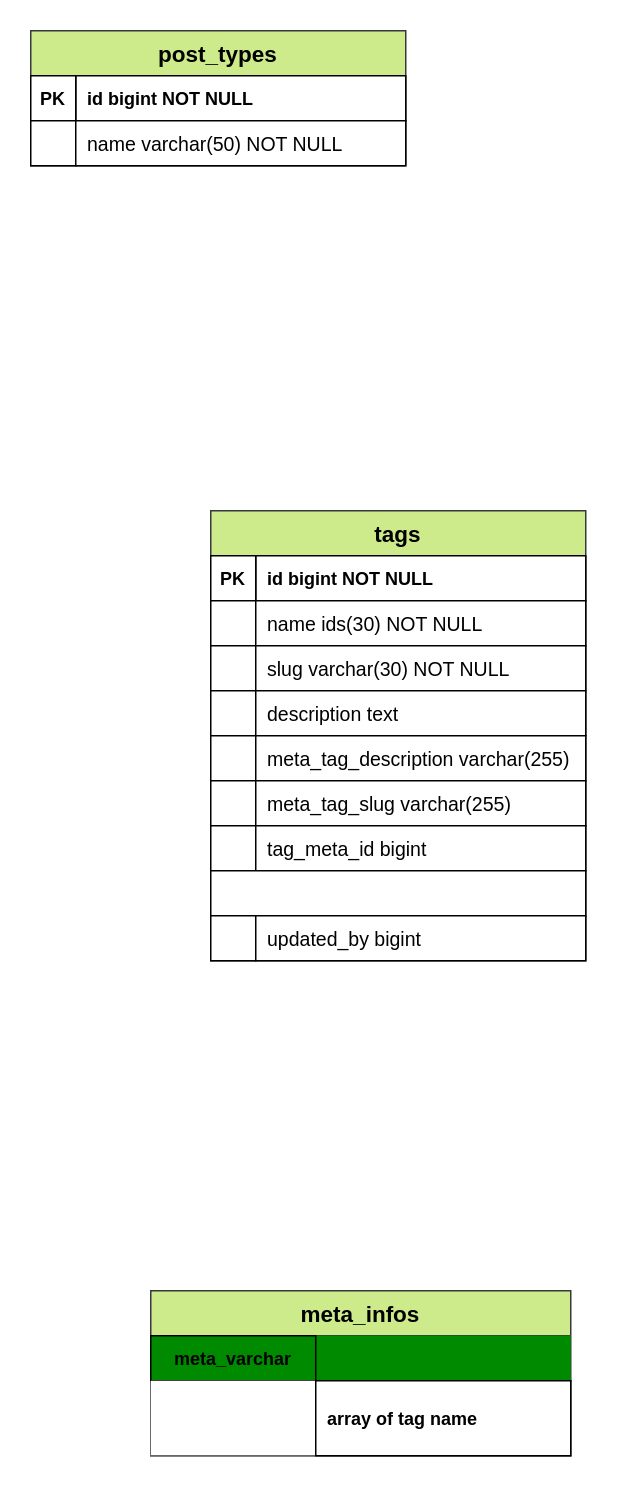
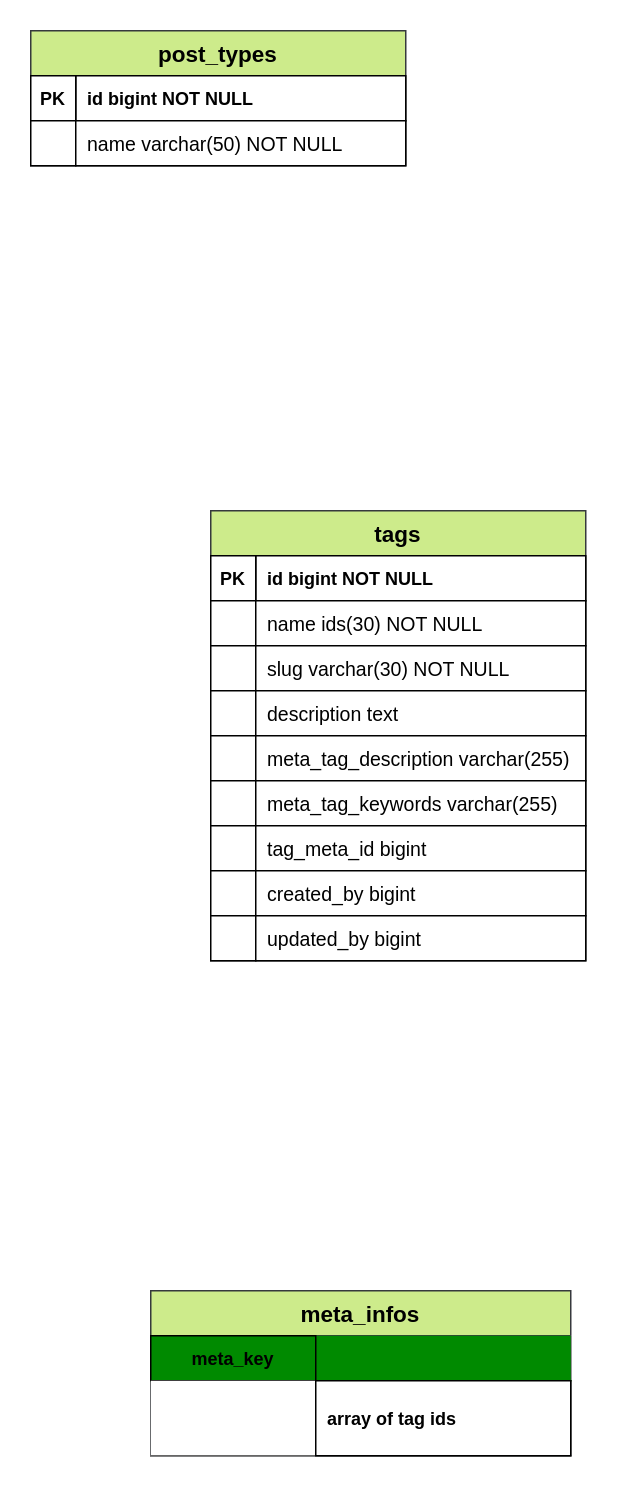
node "meta_tag_slug varchar(255)": label "meta_tag_slug varchar(255)" -> "meta_tag_keywords varchar(255)"
node "created_by bigint": added
node "meta_varchar": label "meta_varchar" -> "meta_key"
node "array of tag name": label "array of tag name" -> "array of tag ids"
